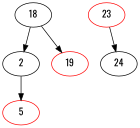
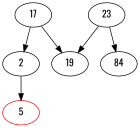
node "18": label "18" -> "17"
node "23": color red -> black
edge "23" -> "19": added
node "19": color red -> black
node "24": label "24" -> "84"
